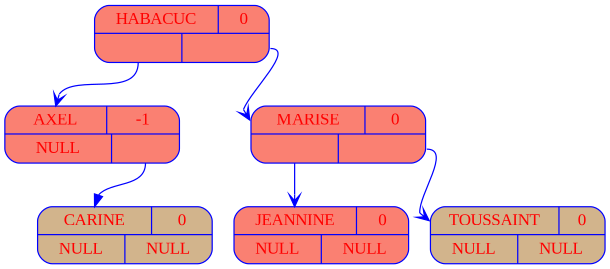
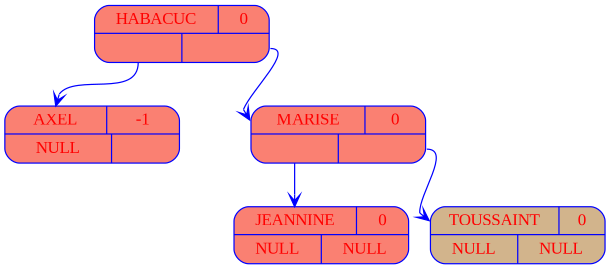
node "CARINE": removed
